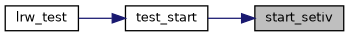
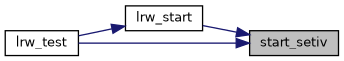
node "test_start": label "test_start" -> "lrw_start"
edge "lrw_test" -> "start_setiv": added
